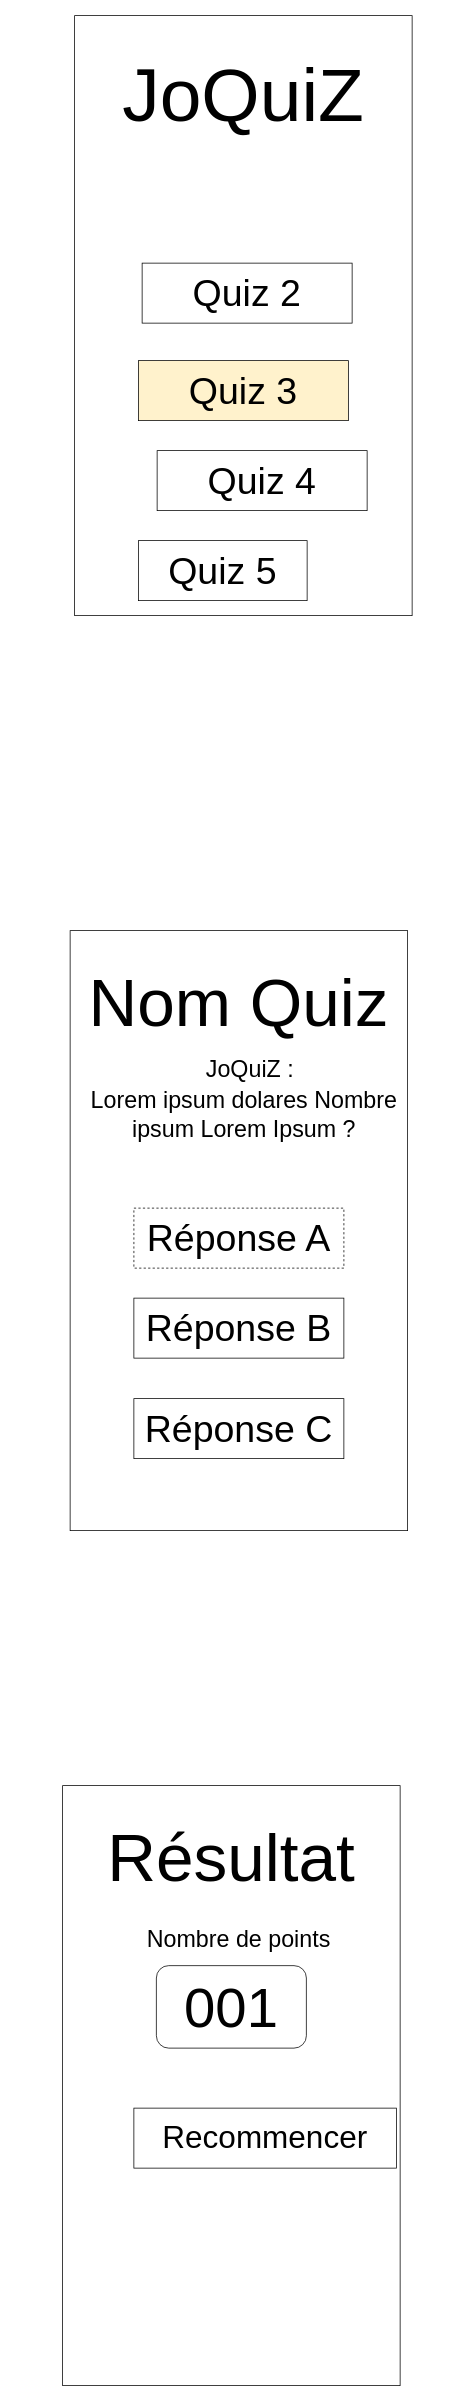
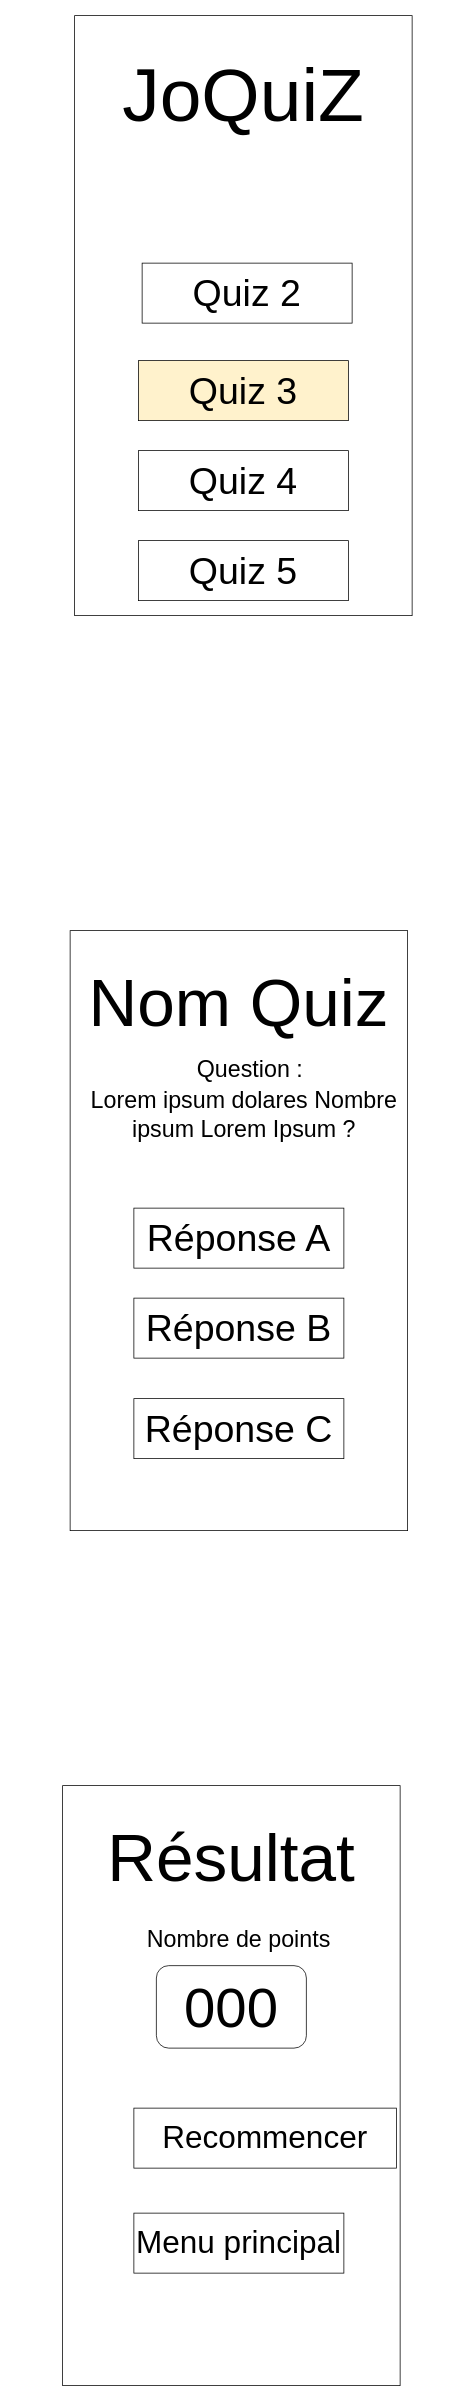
node "Quiz 4": moved (262, 480) -> (243, 480)
node "Quiz 5": size 169x60 -> 210x60
node "JoQuiZ :": label "JoQuiZ :" -> "Question :"
node "Réponse A": style dashed -> solid
node "001": label "001" -> "000"
node "Menu principal": added
